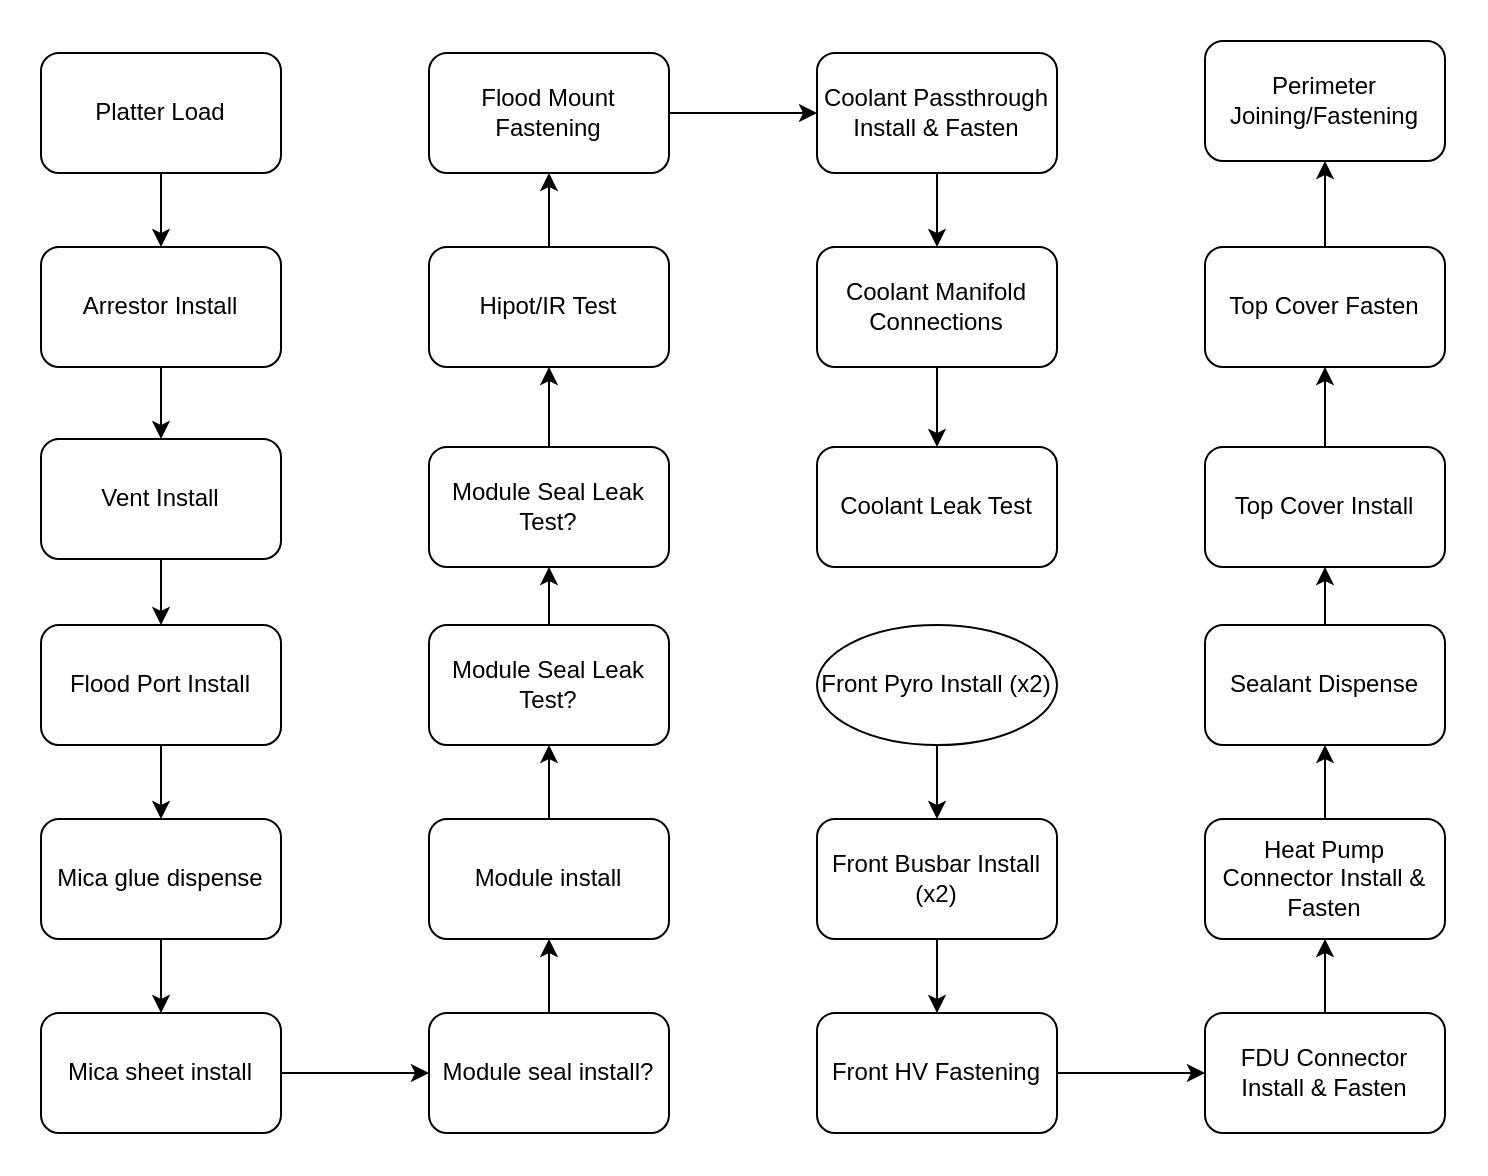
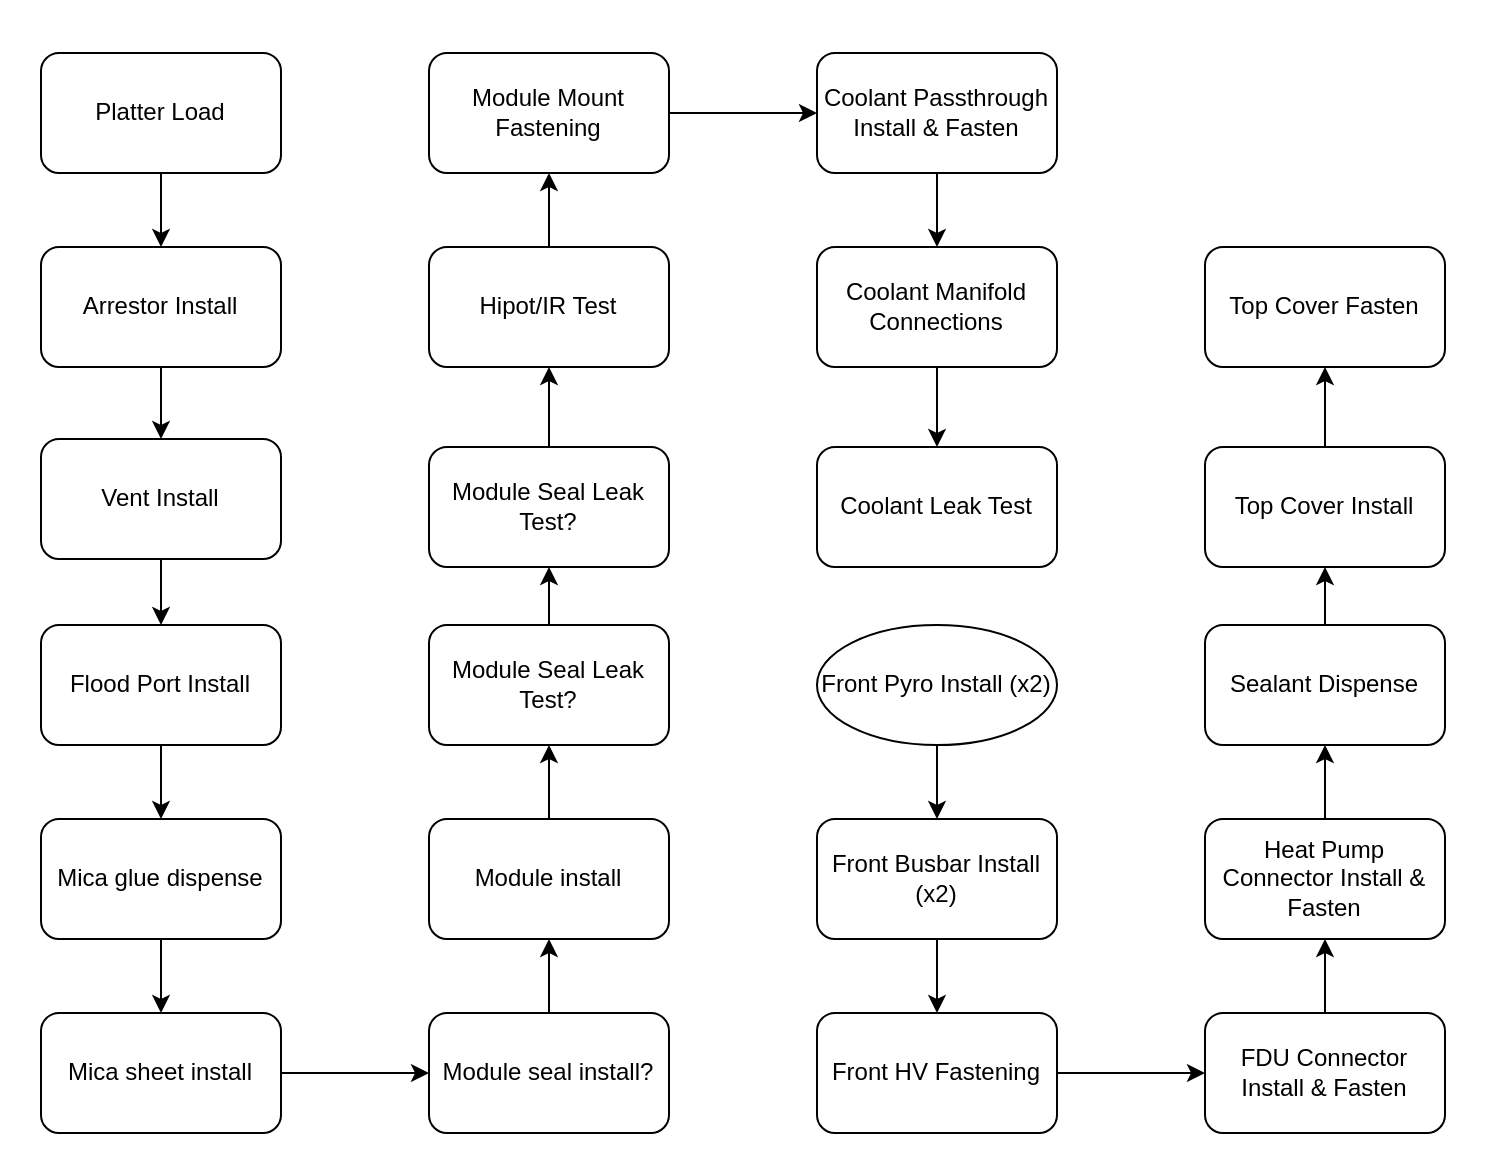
node "Perimeter Joining/Fastening": removed
node "Flood Mount Fastening": label "Flood Mount Fastening" -> "Module Mount Fastening"
edge "Top Cover Fasten" -> "Perimeter Joining/Fastening": removed
